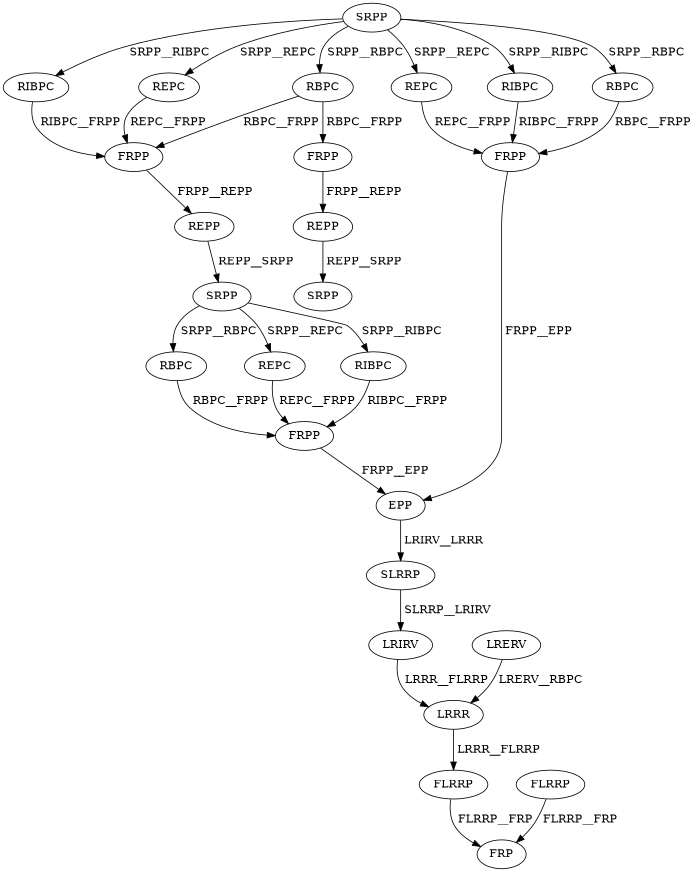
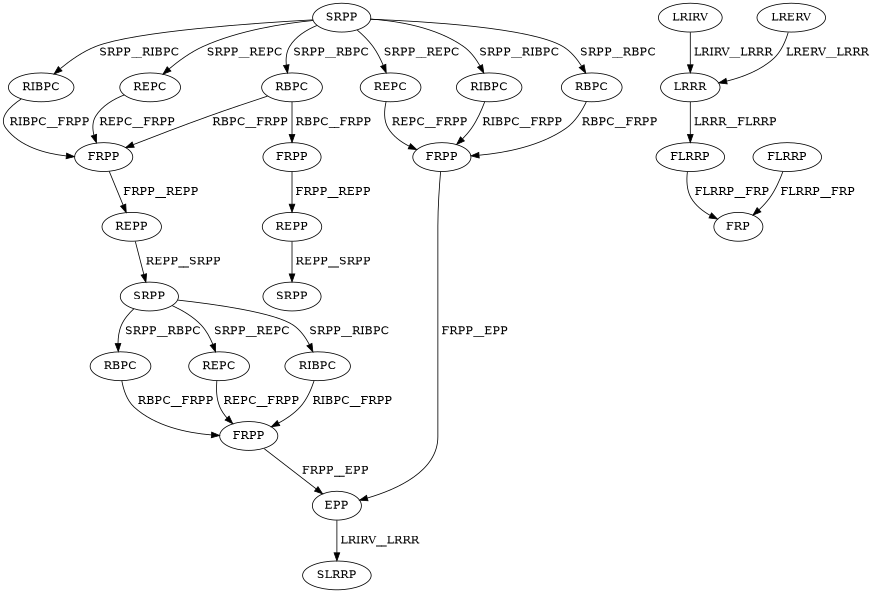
edge "SLRRP" -> "LRIRV": removed, label "SLRRP__LRIRV"
edge "LRIRV" -> "LRRR": label " LRRR__FLRRP" -> " LRIRV__LRRR"
edge "LRERV" -> "LRRR": label " LRERV__RBPC" -> " LRERV__LRRR"
